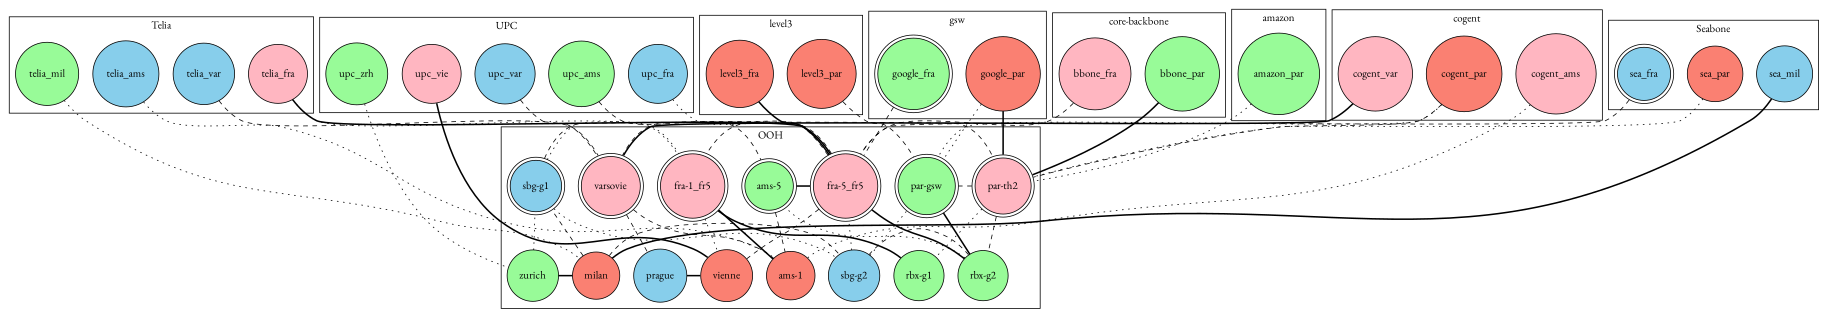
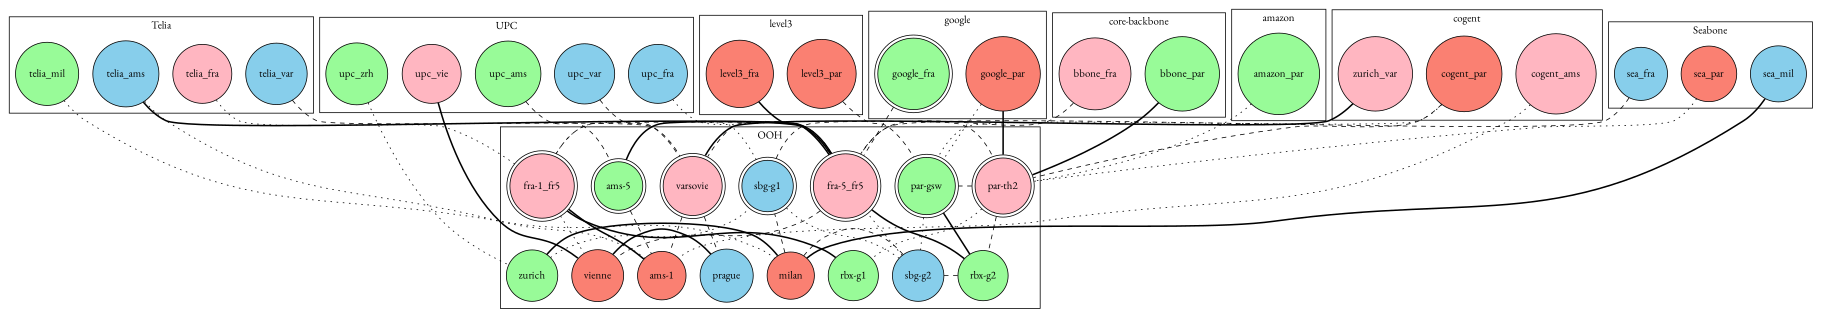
cluster "gsw": label "gsw" -> "google"
node "cogent_var": label "cogent_var" -> "zurich_var"
node "sea_fra": shape doublecircle -> circle
edge "telia_fra" -- "fra-5_fr5": now "telia_ams" -- "fra-5_fr5"
edge "ams-5" -- "rbx-g2": removed
